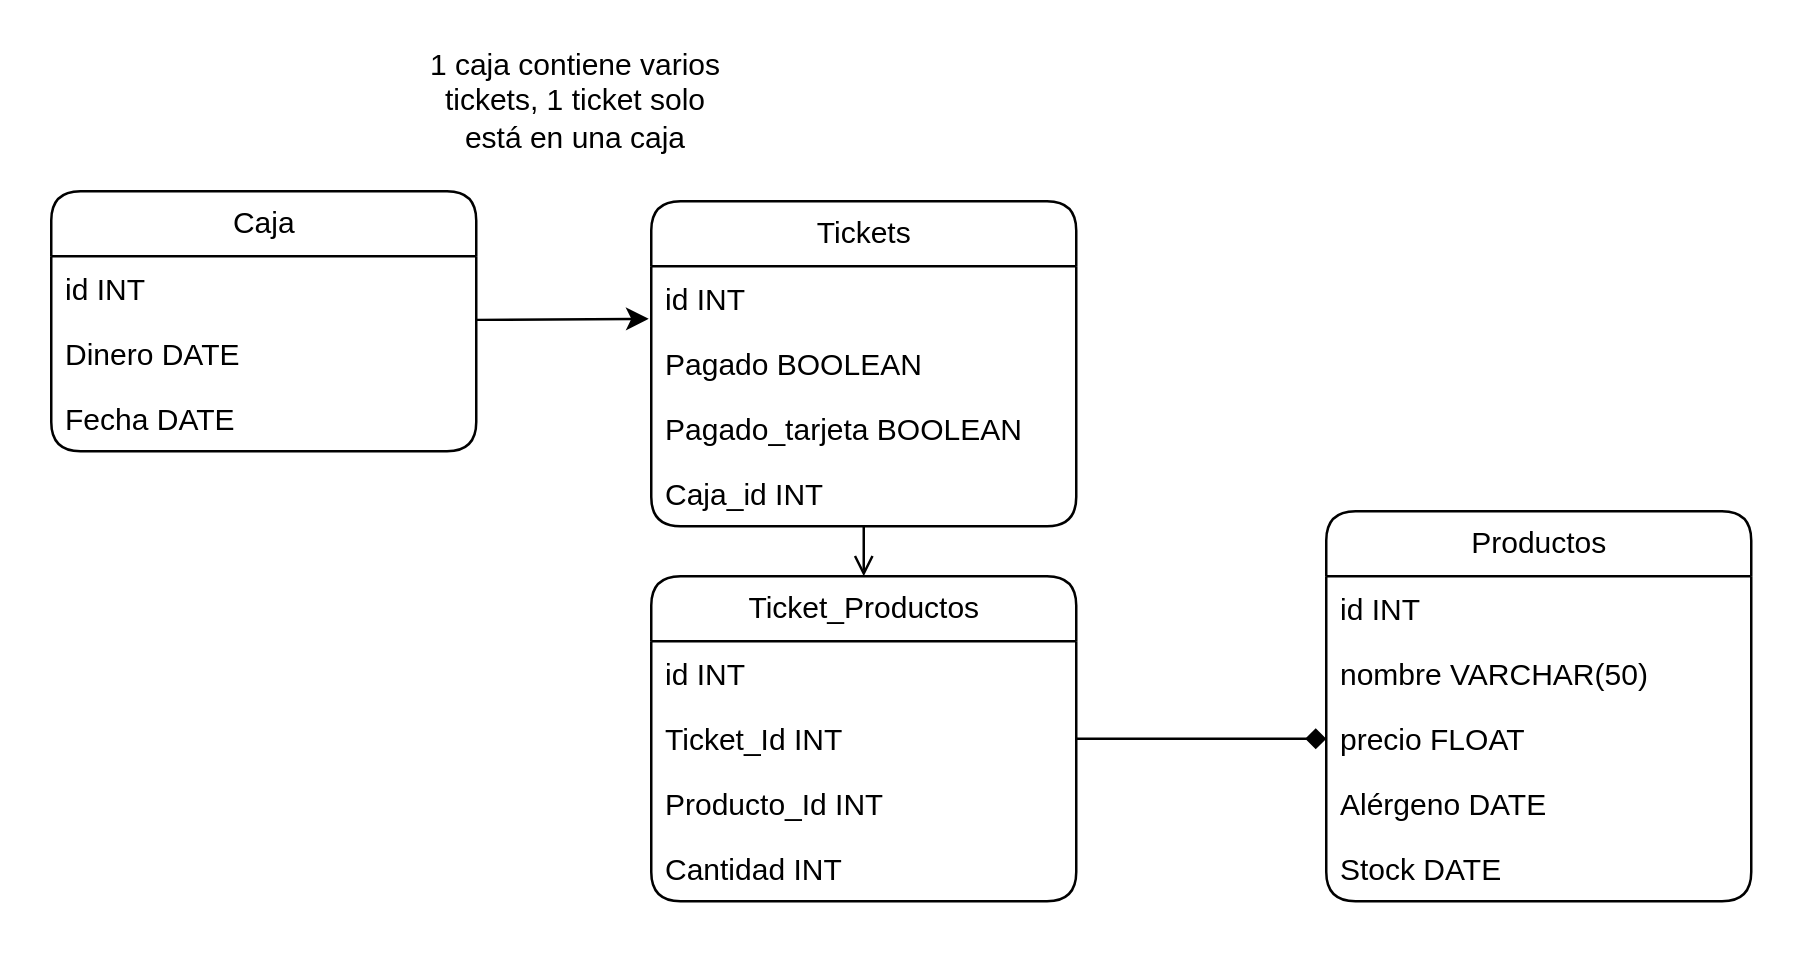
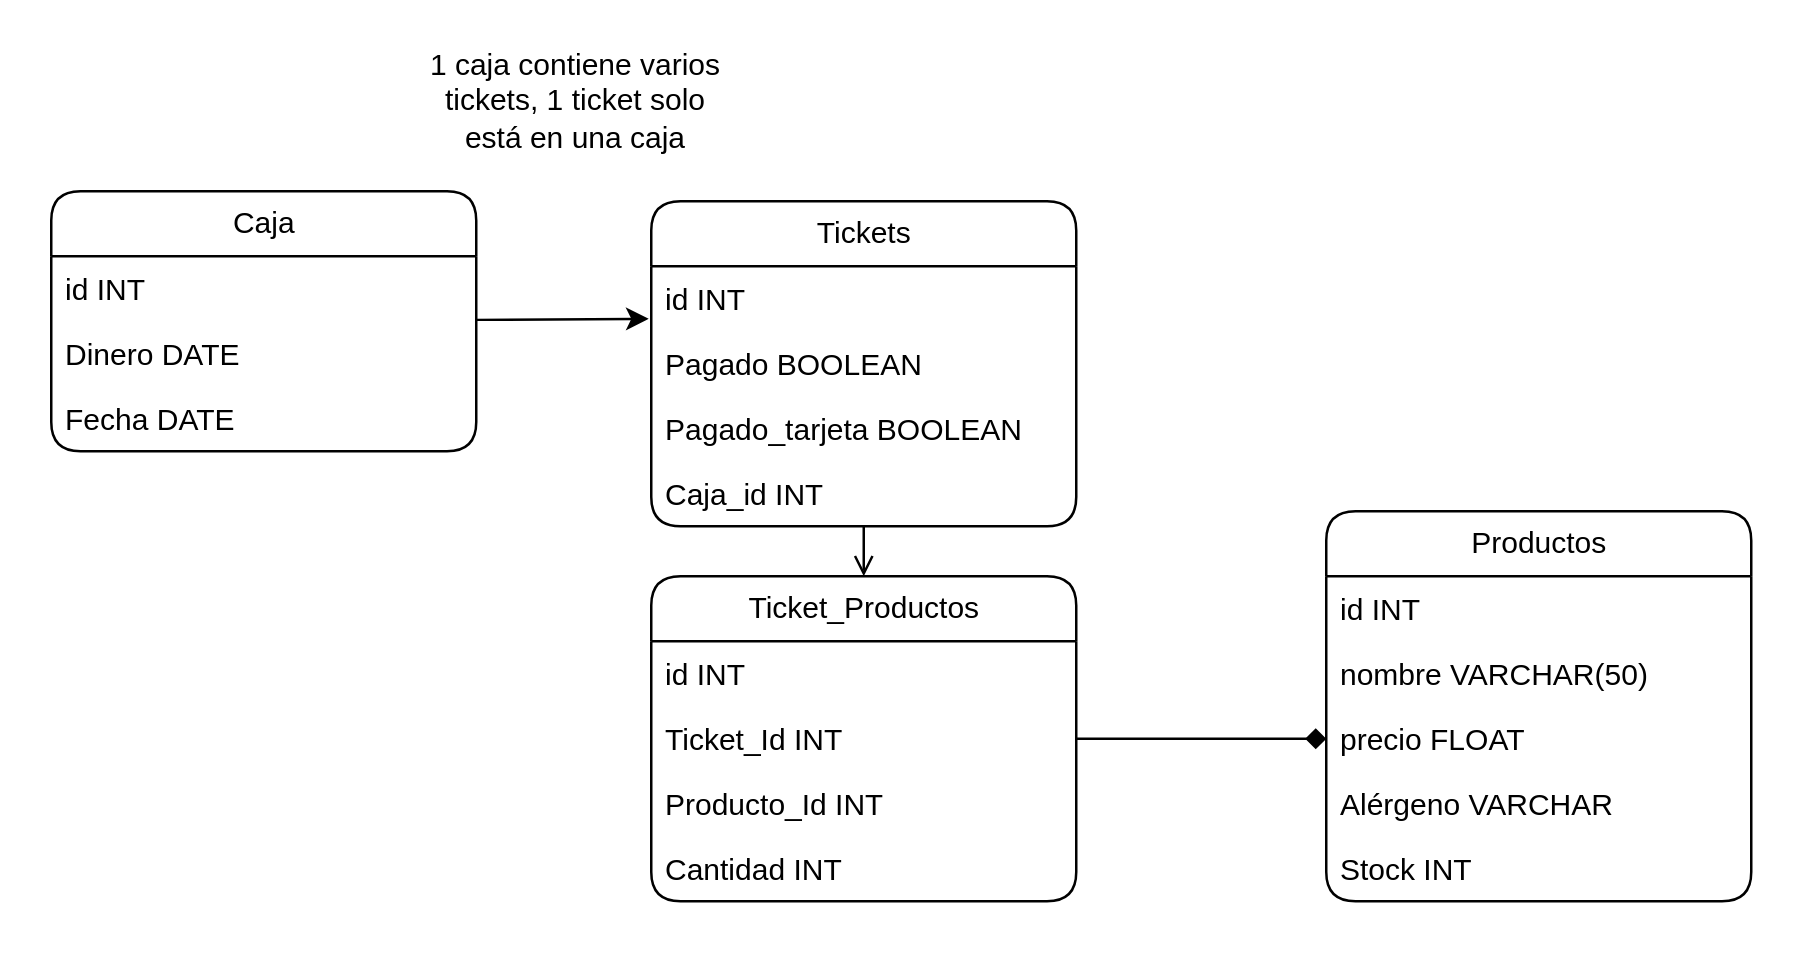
node "Alérgeno DATE": label "Alérgeno DATE" -> "Alérgeno VARCHAR"
node "Stock DATE": label "Stock DATE" -> "Stock INT"
